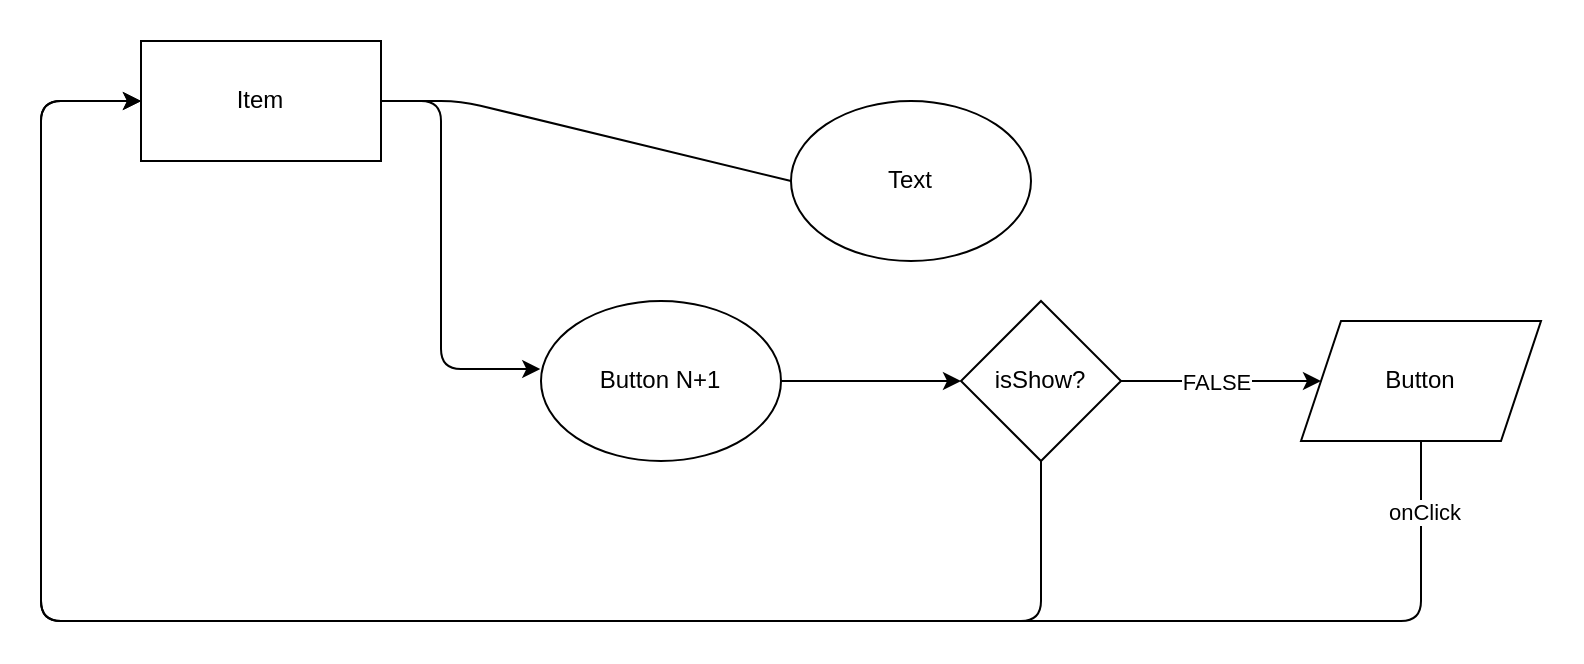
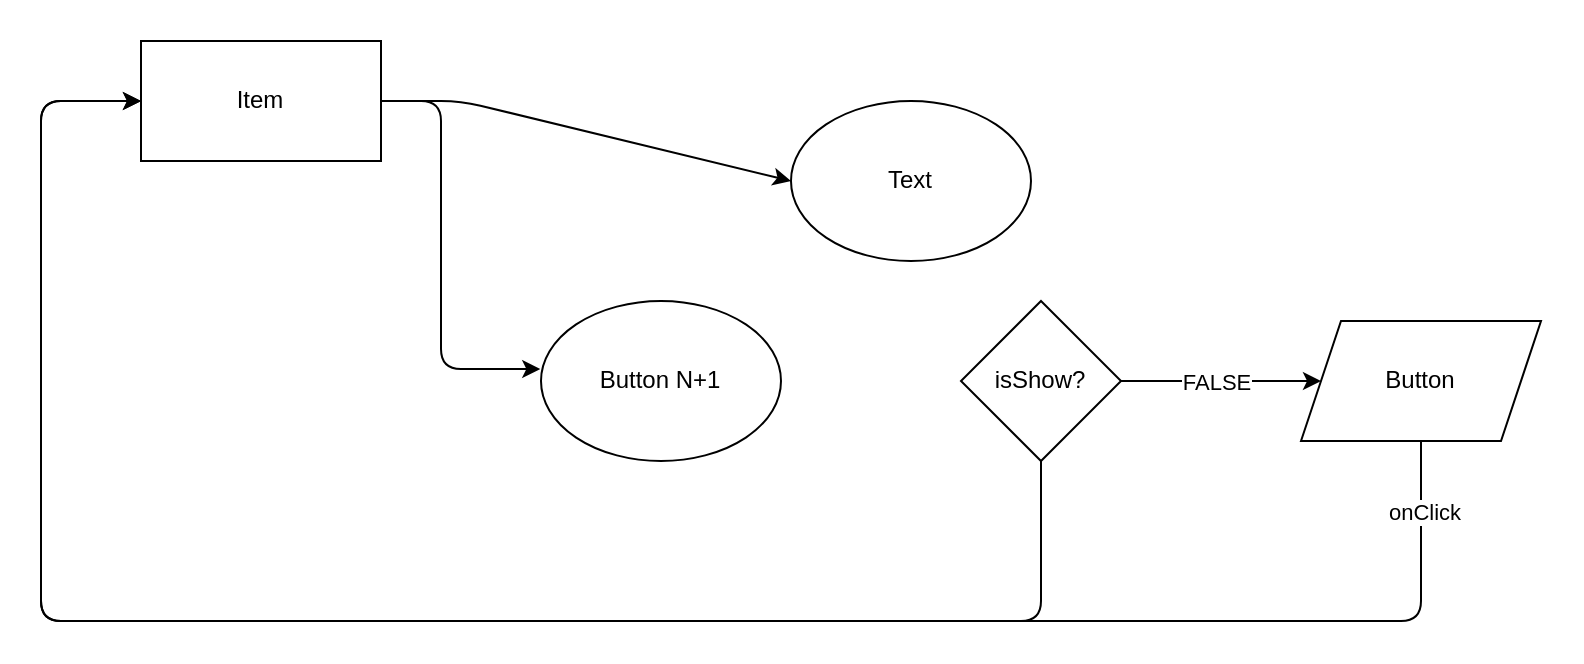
edge "Item" -- "Text": arrowhead none -> classic
edge "Button N+1" -> "isShow?": removed
